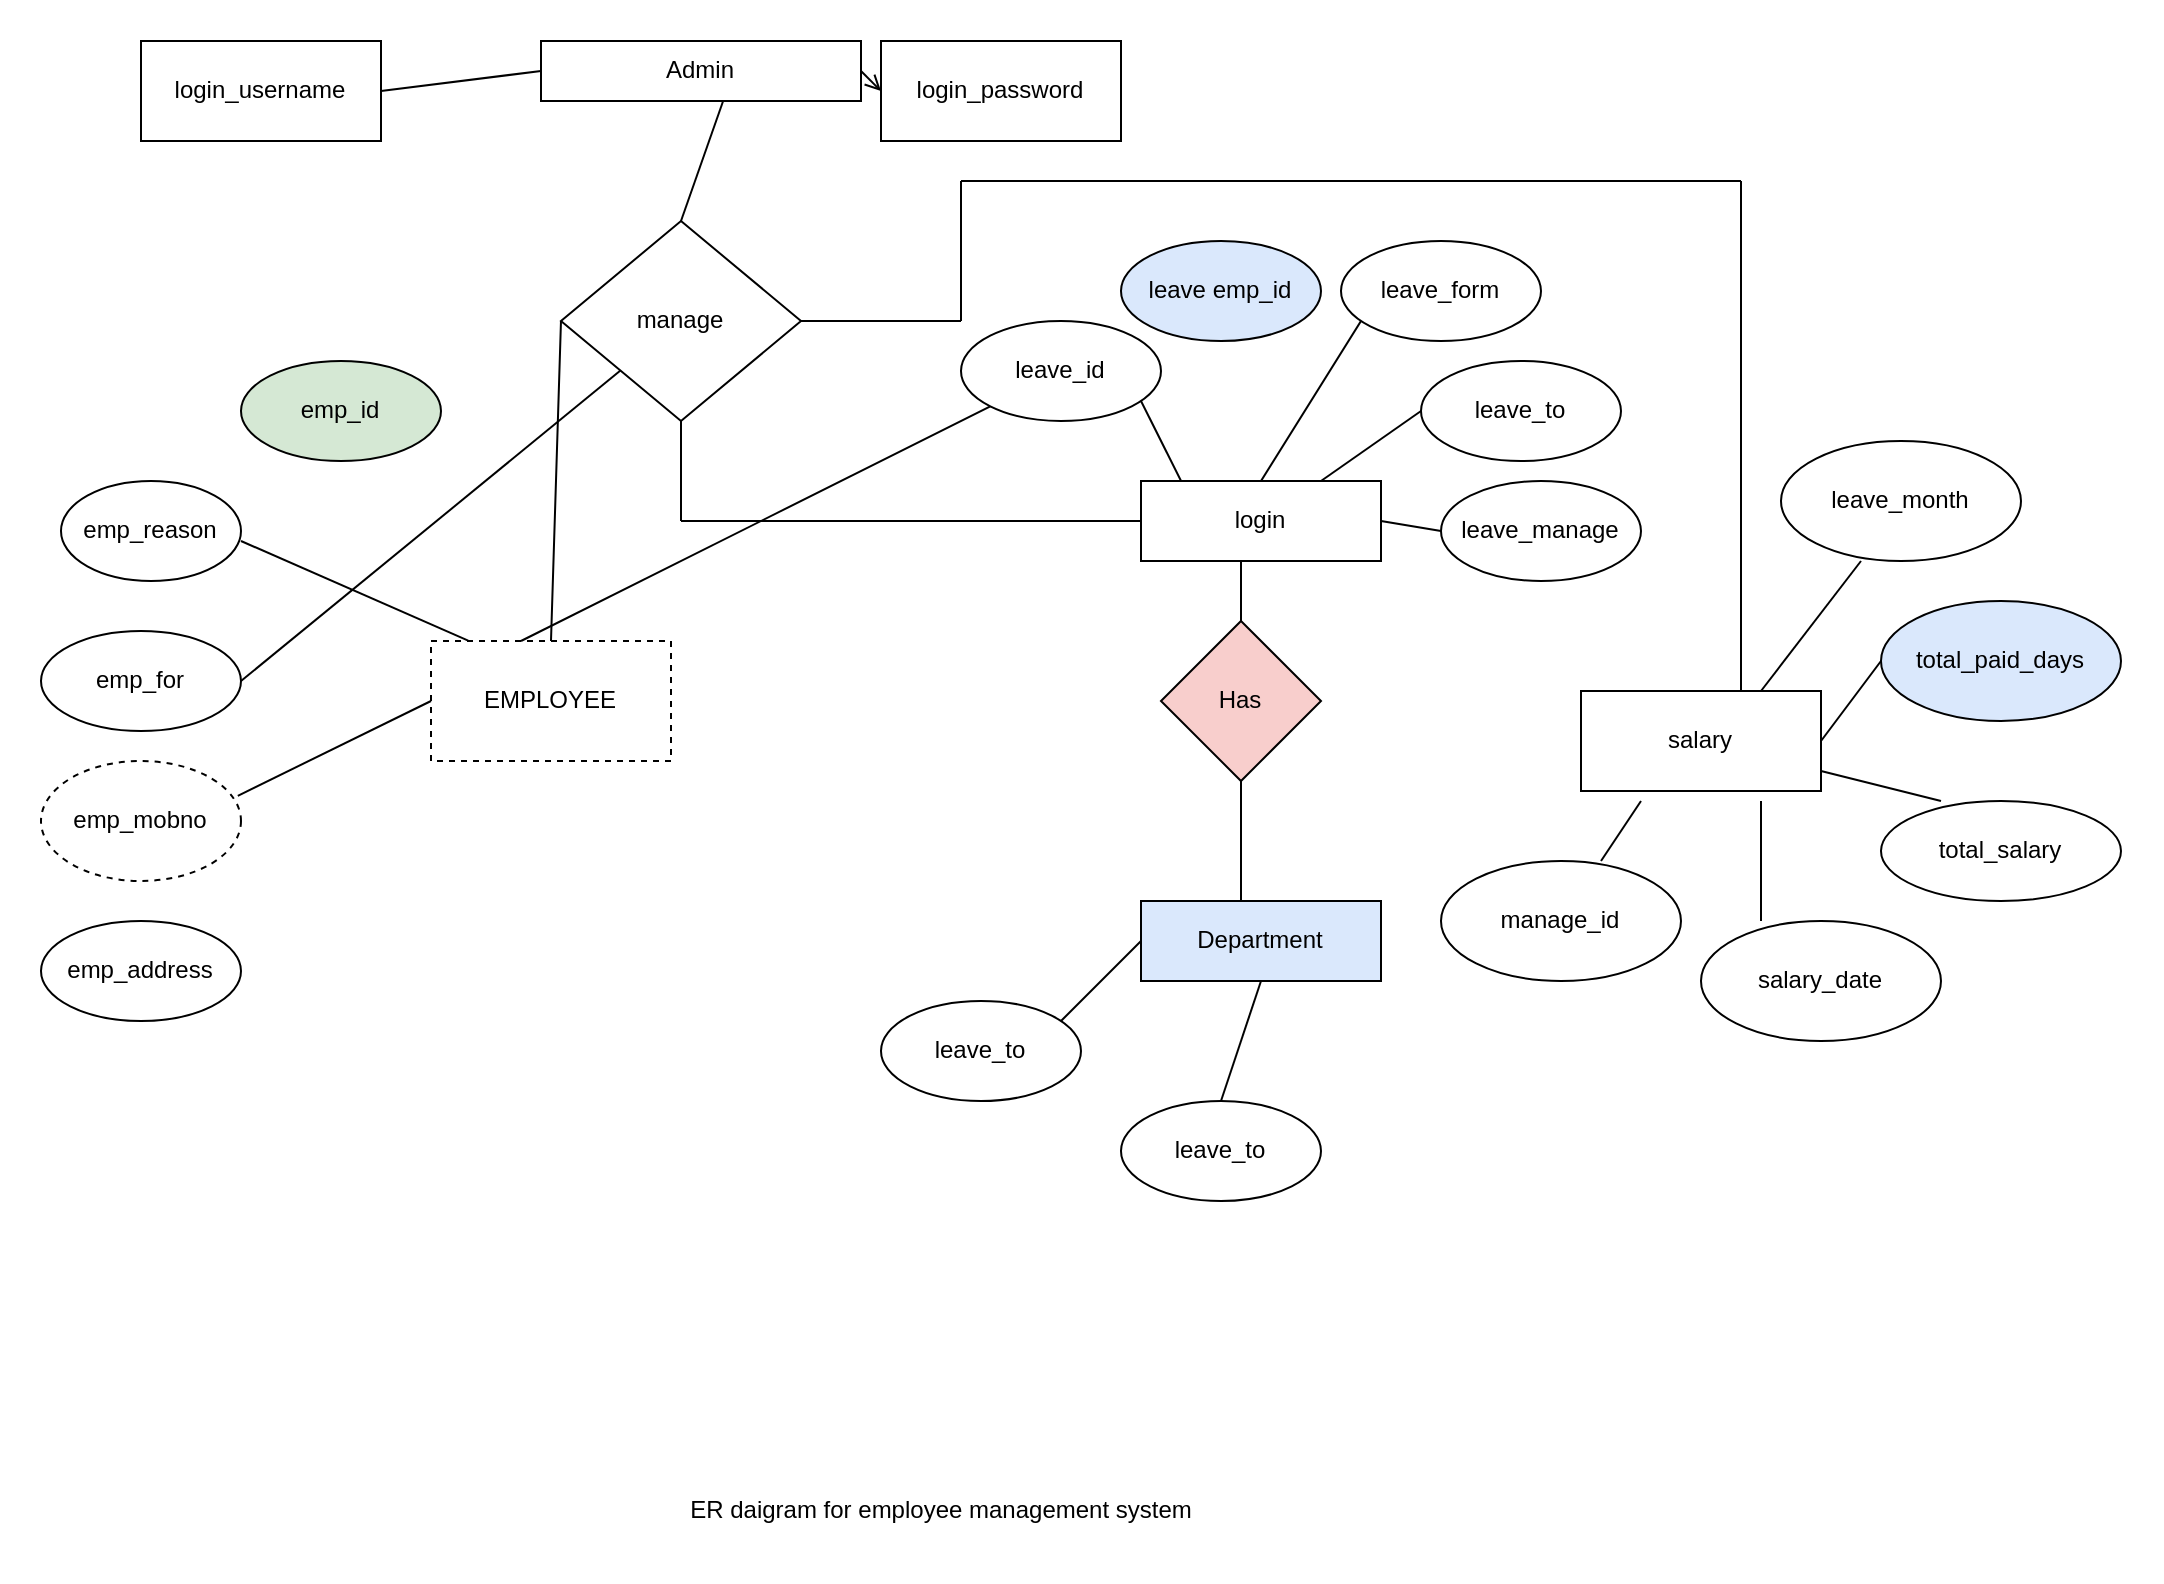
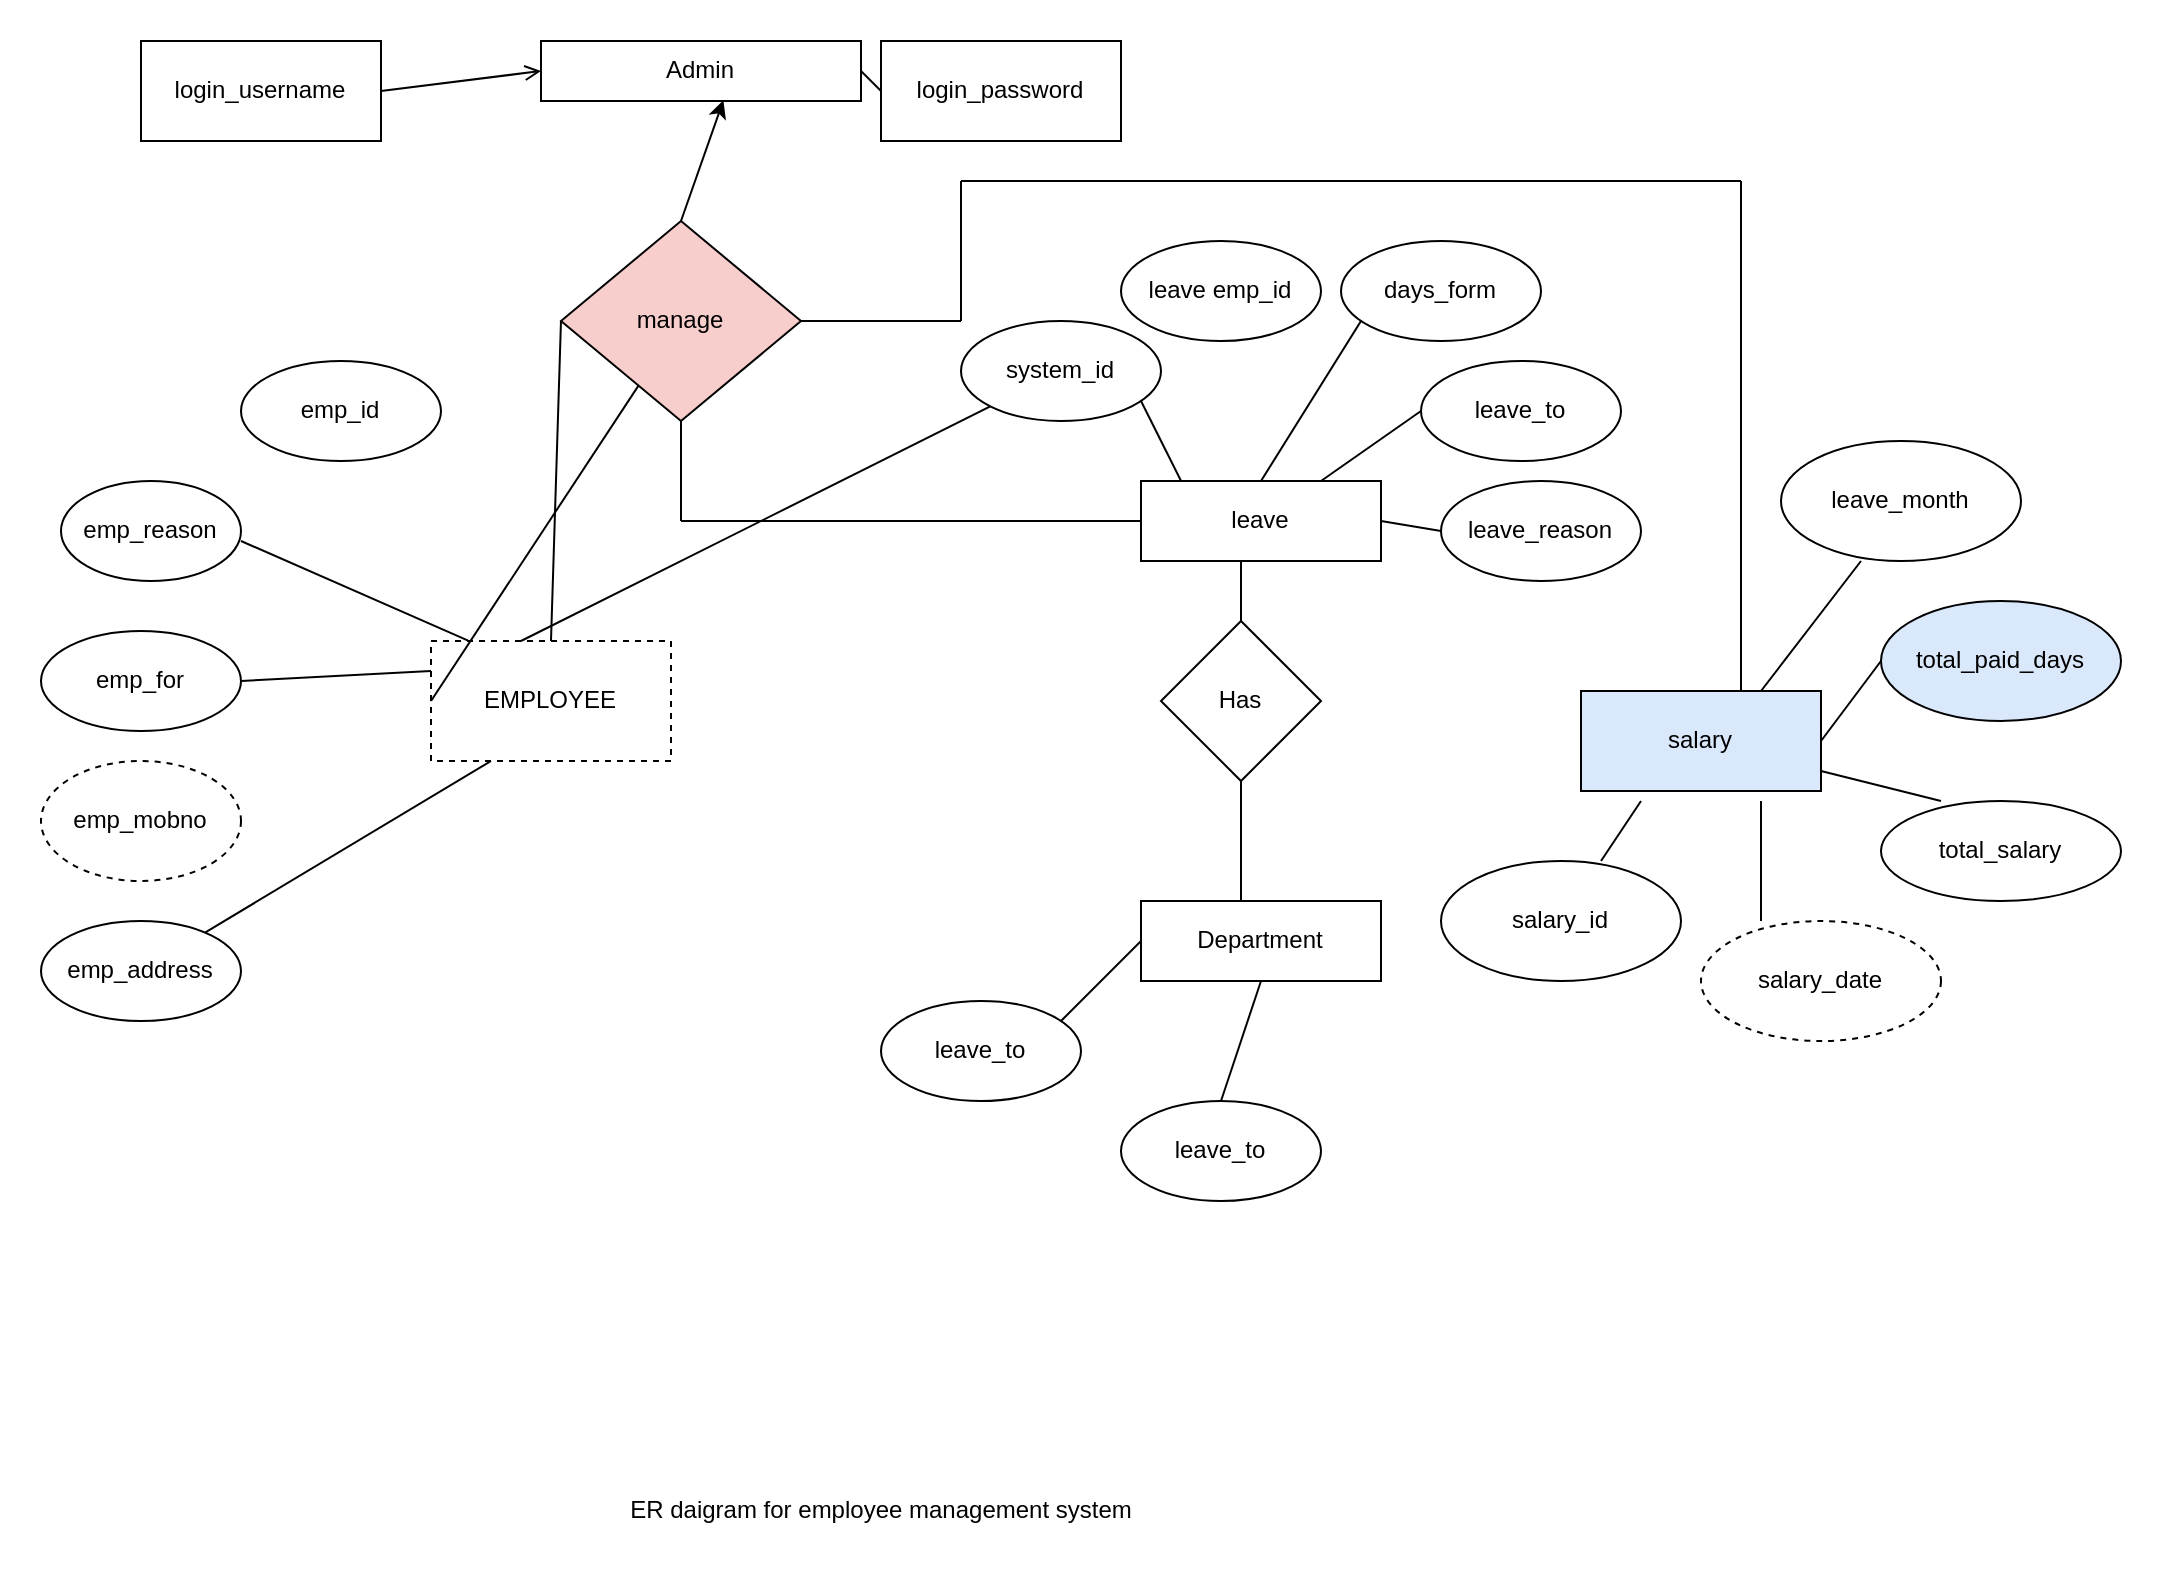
edge "Admin" -- "login_username": arrowhead none -> open
edge "Admin" -> "login_password": arrowhead open -> none
edge "Admin" -- "manage": arrowhead none -> classic
node "leave emp_id": fillcolor #dae8fc -> #ffffff
node "leave_form": label "leave_form" -> "days_form"
node "manage": fillcolor #ffffff -> #f8cecc
node "leave_id": label "leave_id" -> "system_id"
node "emp_id": fillcolor #d5e8d4 -> #ffffff
node "login": label "login" -> "leave"
node "leave_manage": label "leave_manage" -> "leave_reason"
edge "manage" -- "emp_for": now "EMPLOYEE" -- "emp_for"
node "Has": fillcolor #f8cecc -> #ffffff
node "salary": fillcolor #ffffff -> #dae8fc
edge "EMPLOYEE" -- "emp_mobno": now "EMPLOYEE" -- "manage"
edge "EMPLOYEE" -- "emp_address": added
node "manage_id": label "manage_id" -> "salary_id"
node "Department": fillcolor #dae8fc -> #ffffff
node "salary_date": style solid -> dashed
node "ER daigram for employee management system": moved (941, 1511) -> (881, 1511)
